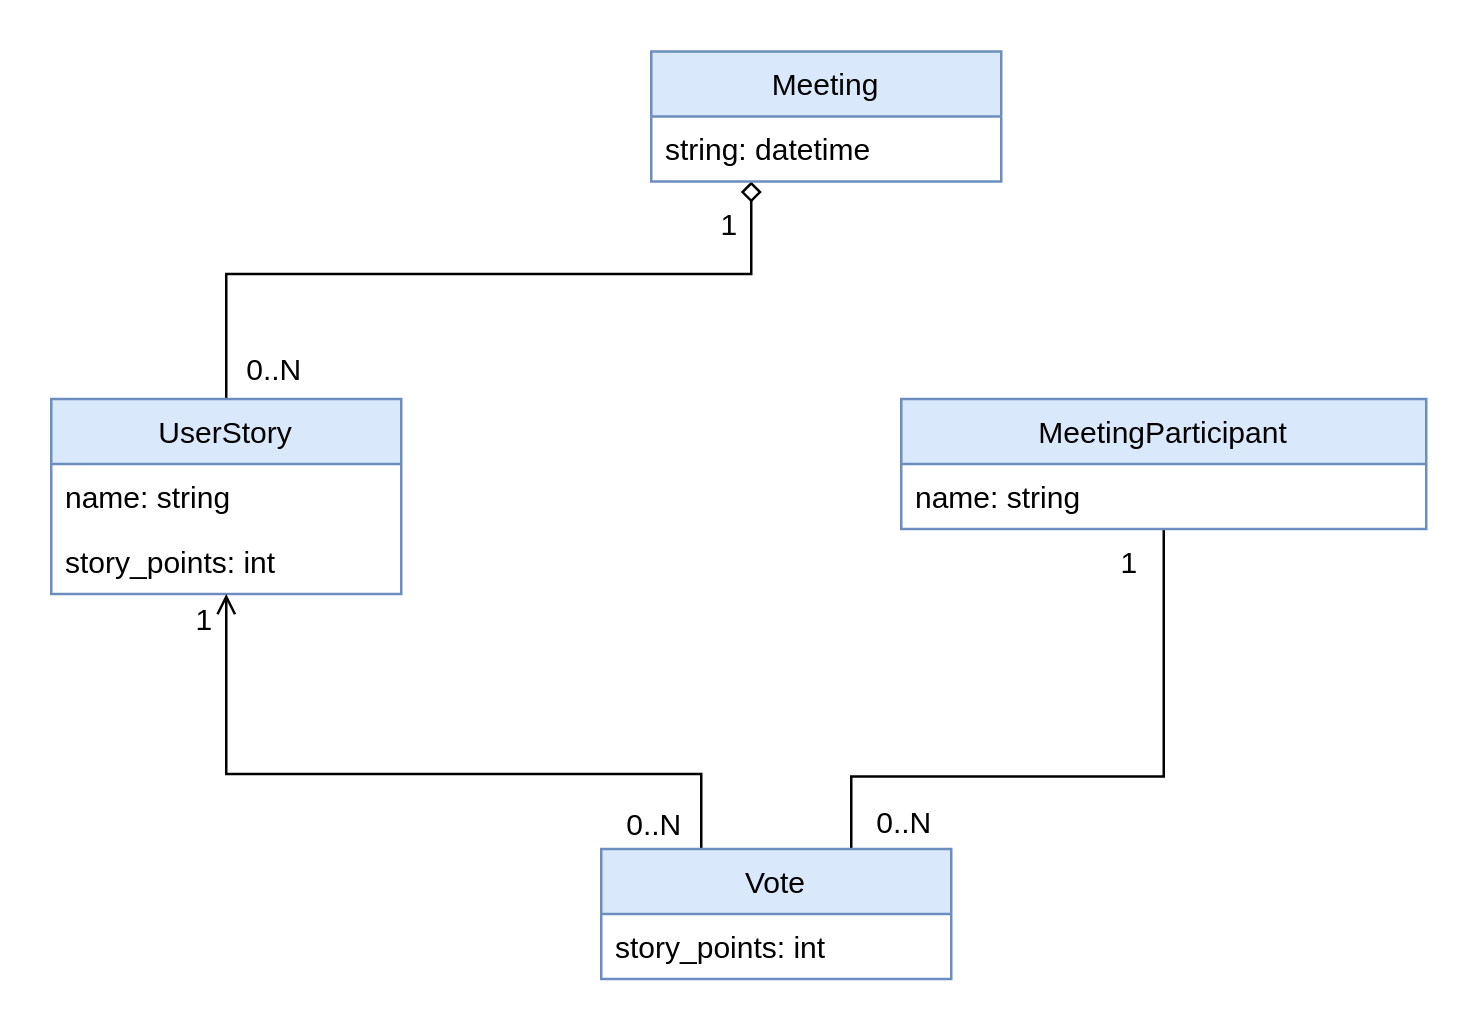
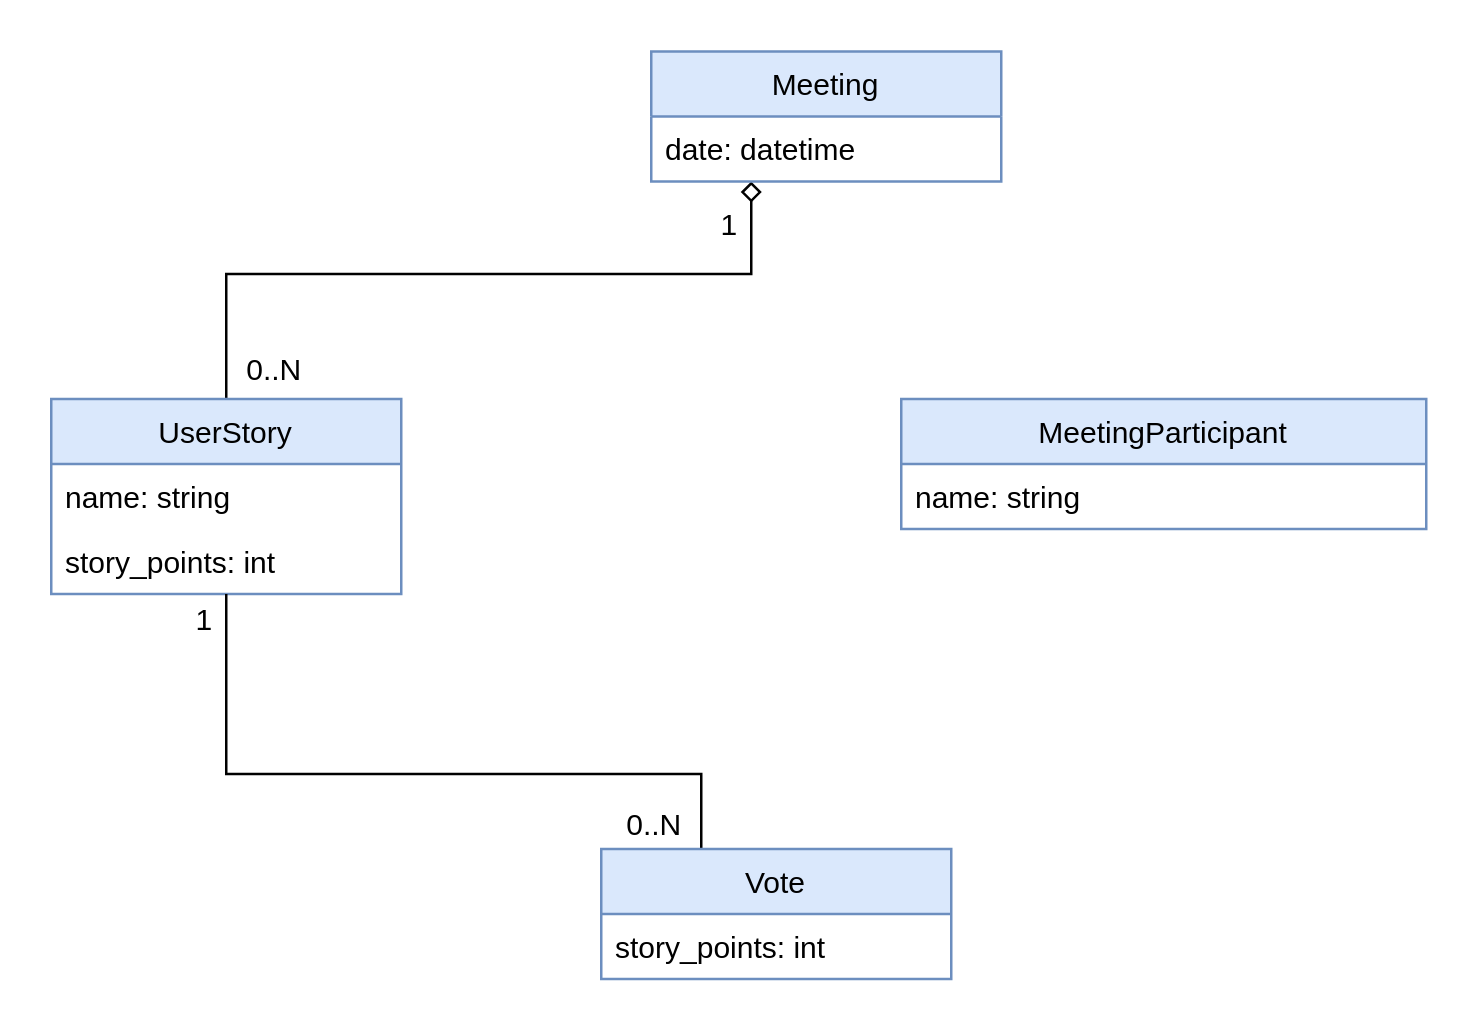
node "string: datetime": label "string: datetime" -> "date: datetime"
edge "Vote" -> "UserStory": arrowhead open -> none
edge "MeetingParticipant" -- "Vote": removed, labels "1", "0..N"
